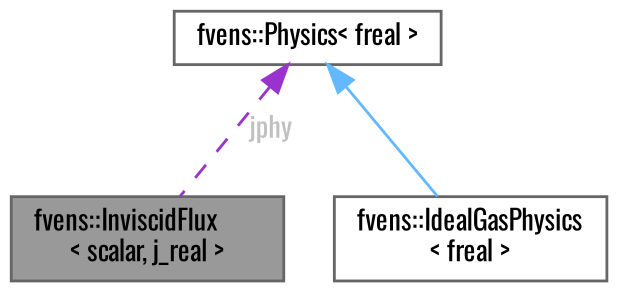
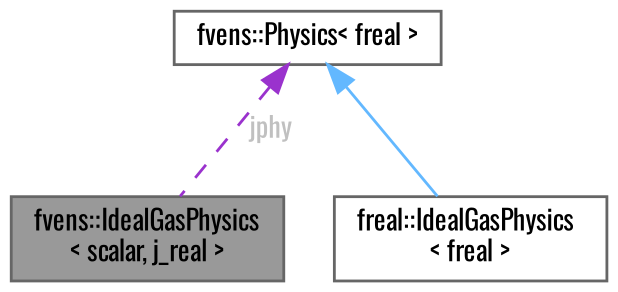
node "fvens::InviscidFlux < scalar, j_real >": label "fvens::InviscidFlux < scalar, j_real >" -> "fvens::IdealGasPhysics < scalar, j_real >"
node "fvens::IdealGasPhysics < freal >": label "fvens::IdealGasPhysics < freal >" -> "freal::IdealGasPhysics < freal >"
